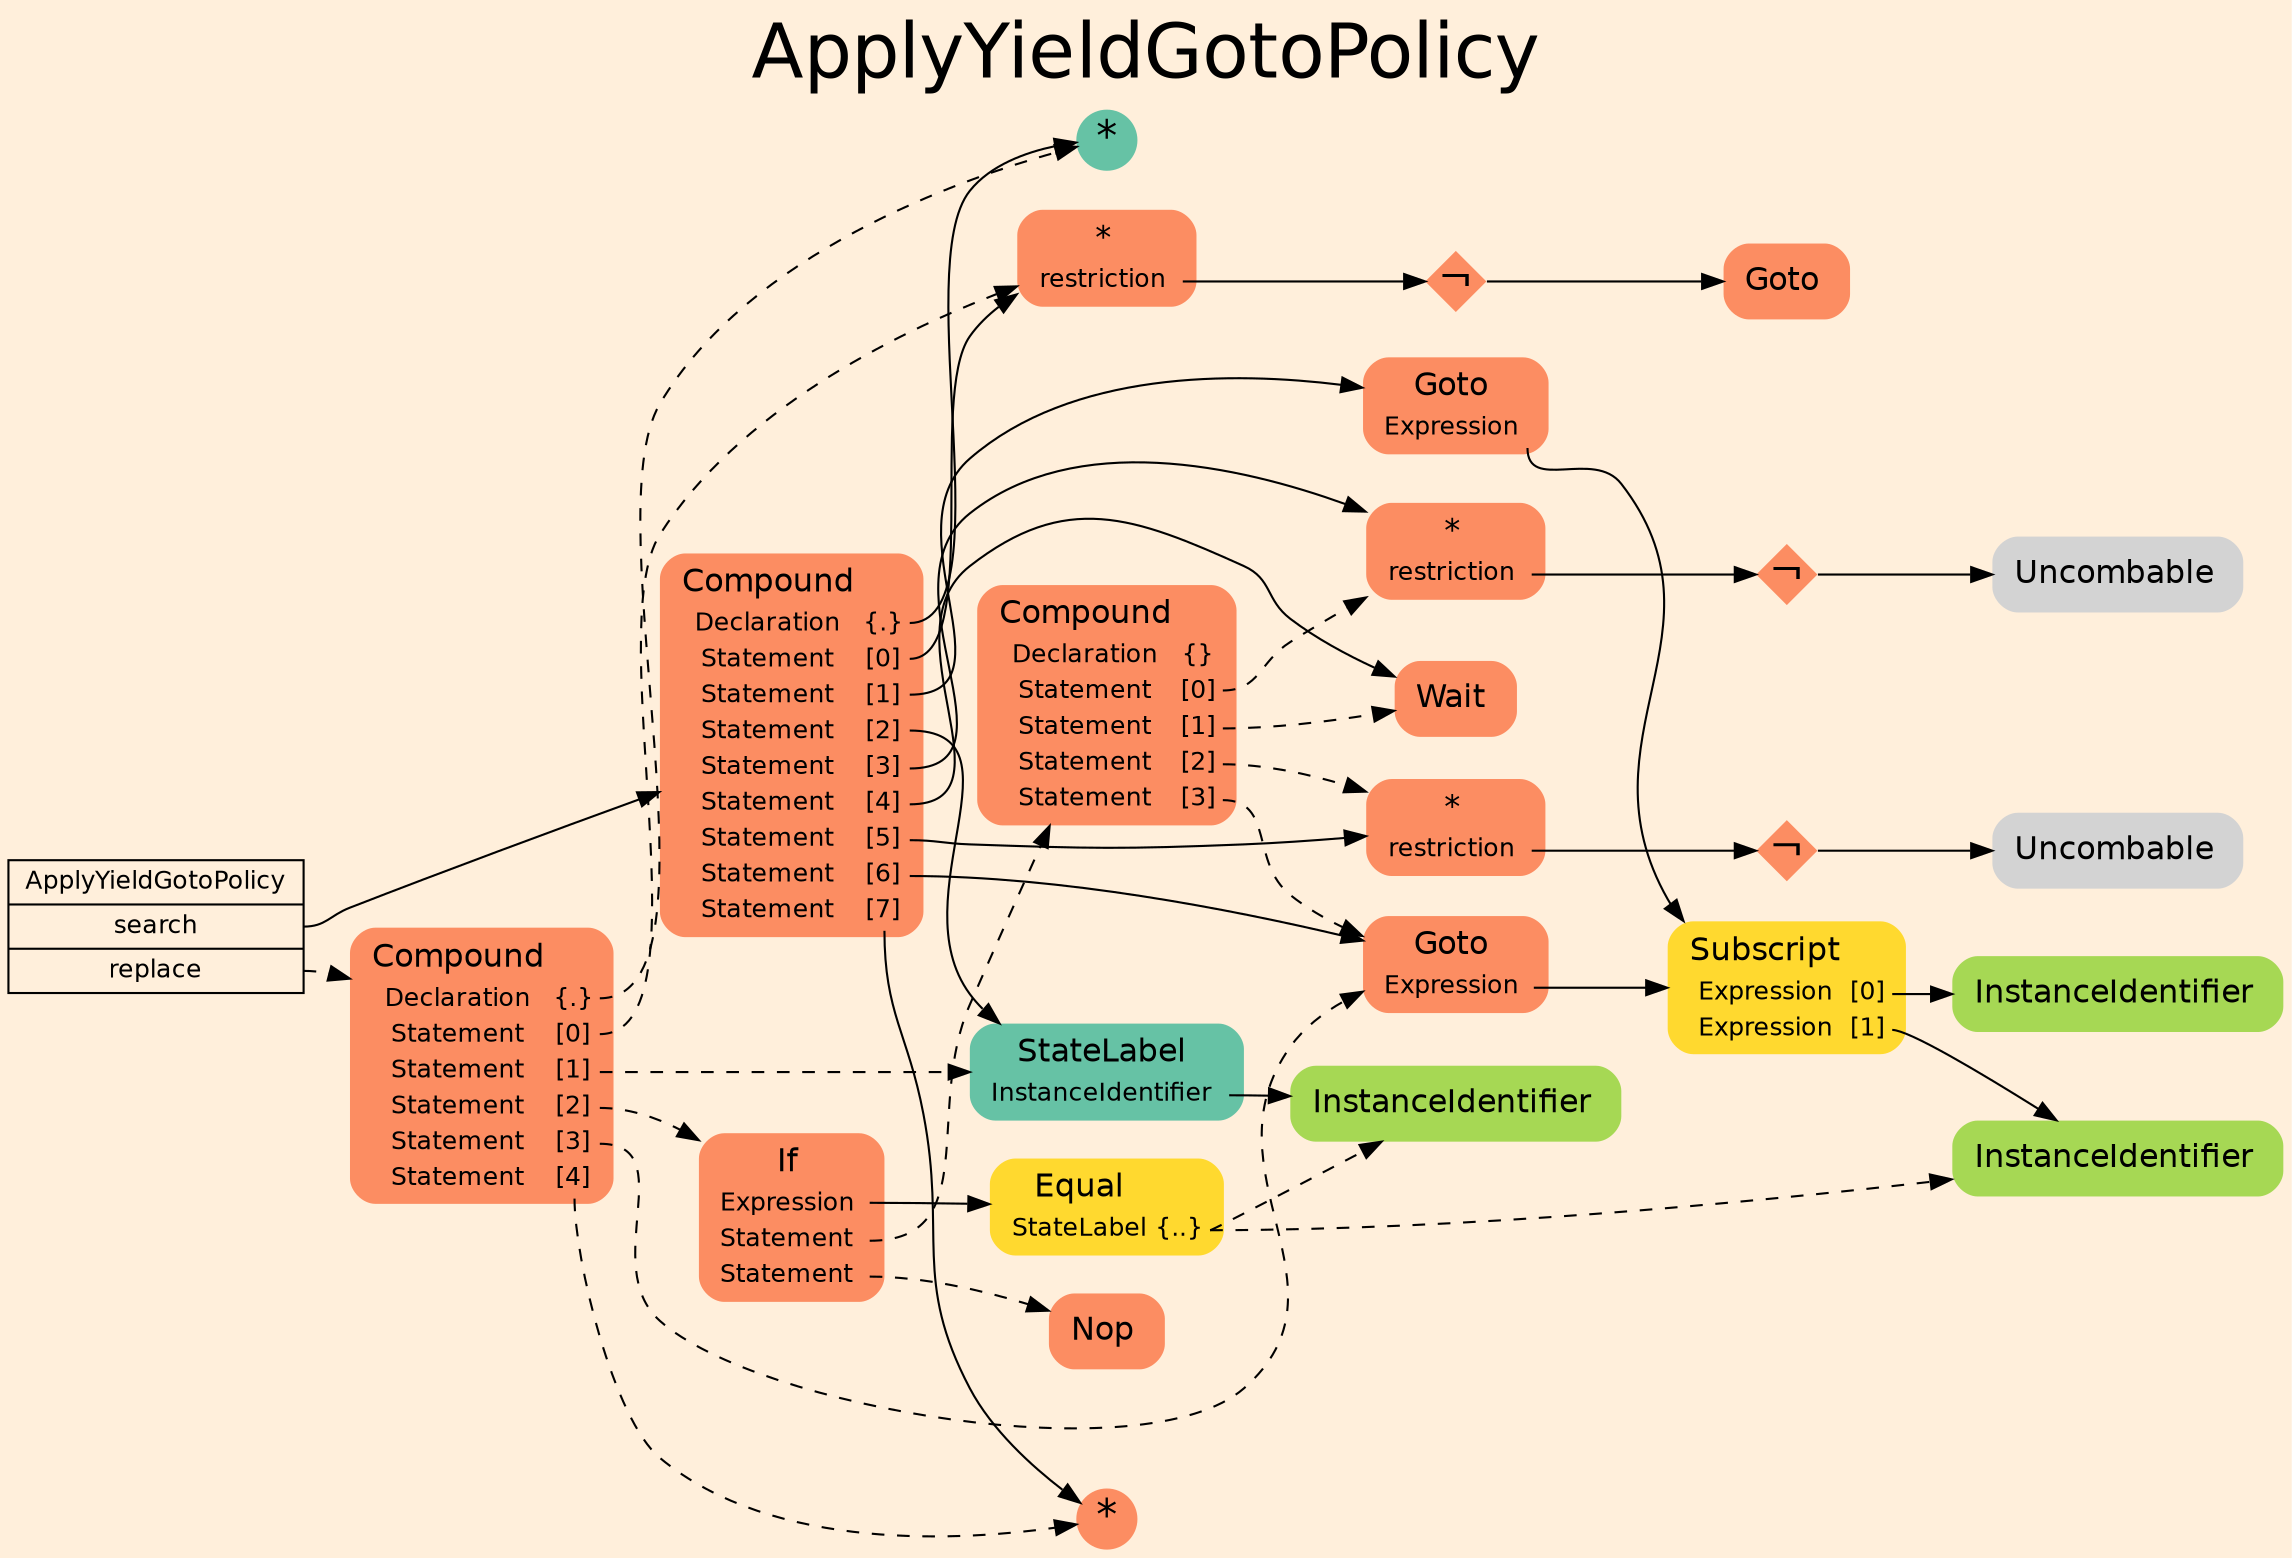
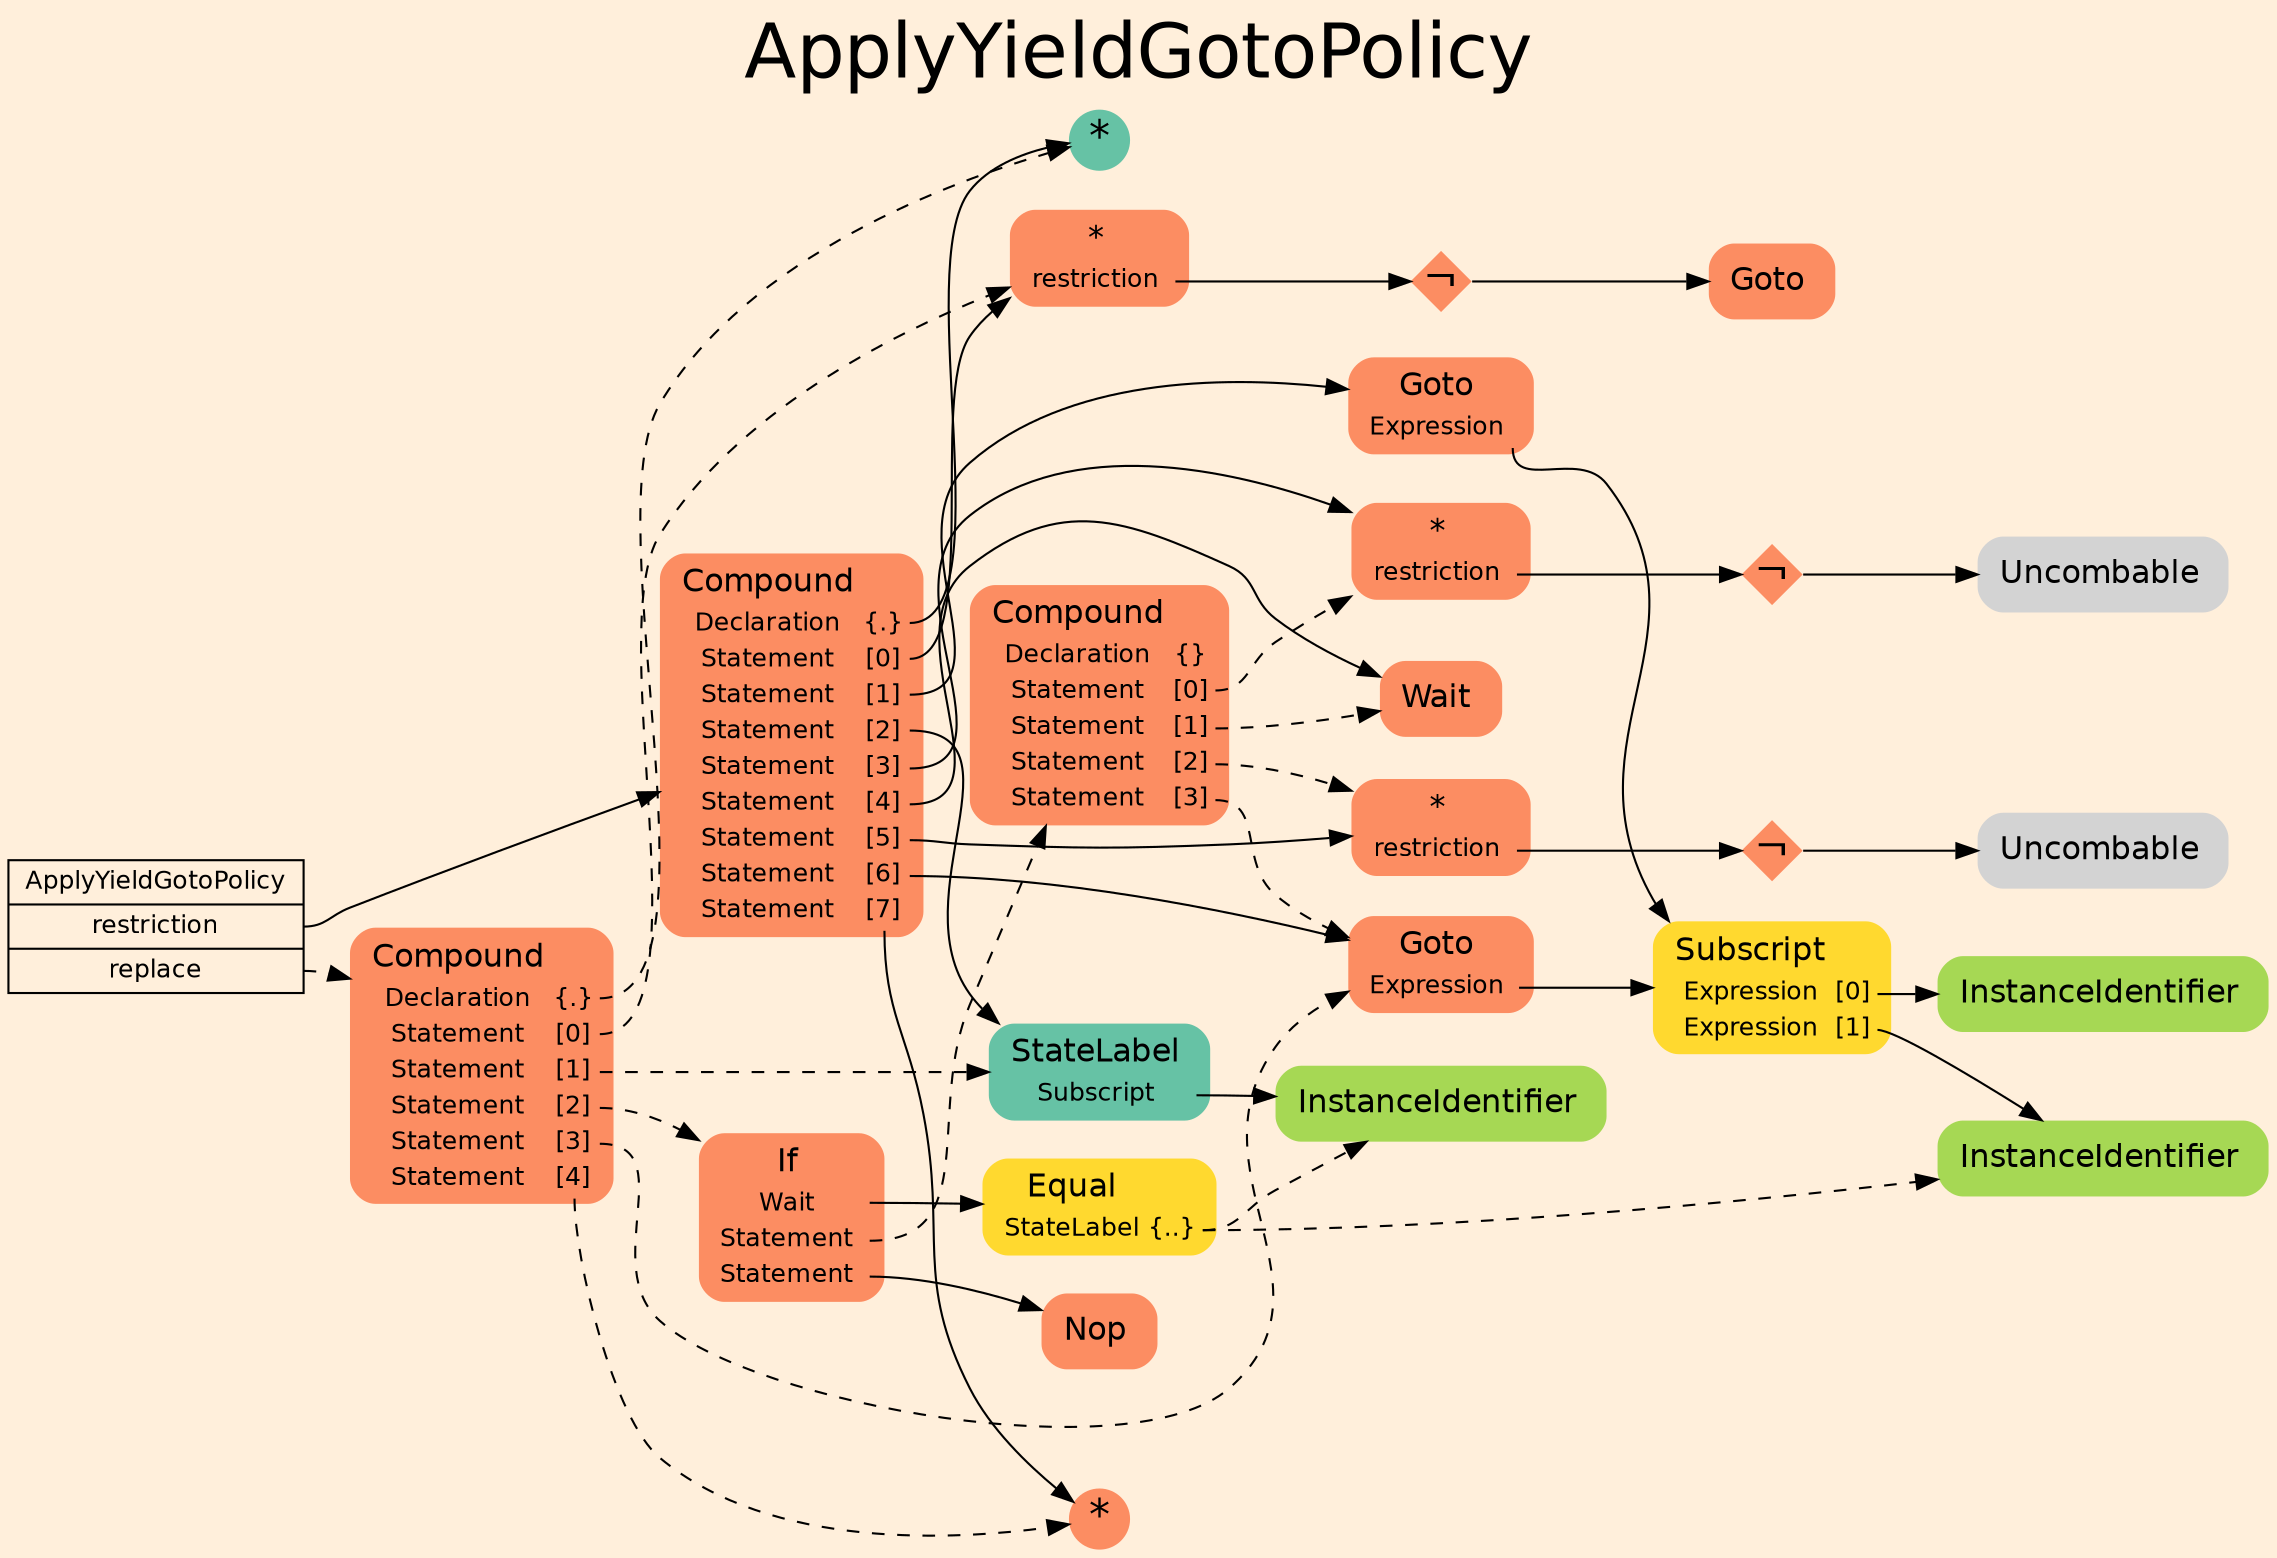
node "ApplyYieldGotoPolicy": text "search" -> "restriction"
node "StateLabel": text "InstanceIdentifier" -> "Subscript"
node "If": text "Expression" -> "Wait"
edge "If" -> "Nop": style dashed -> solid
